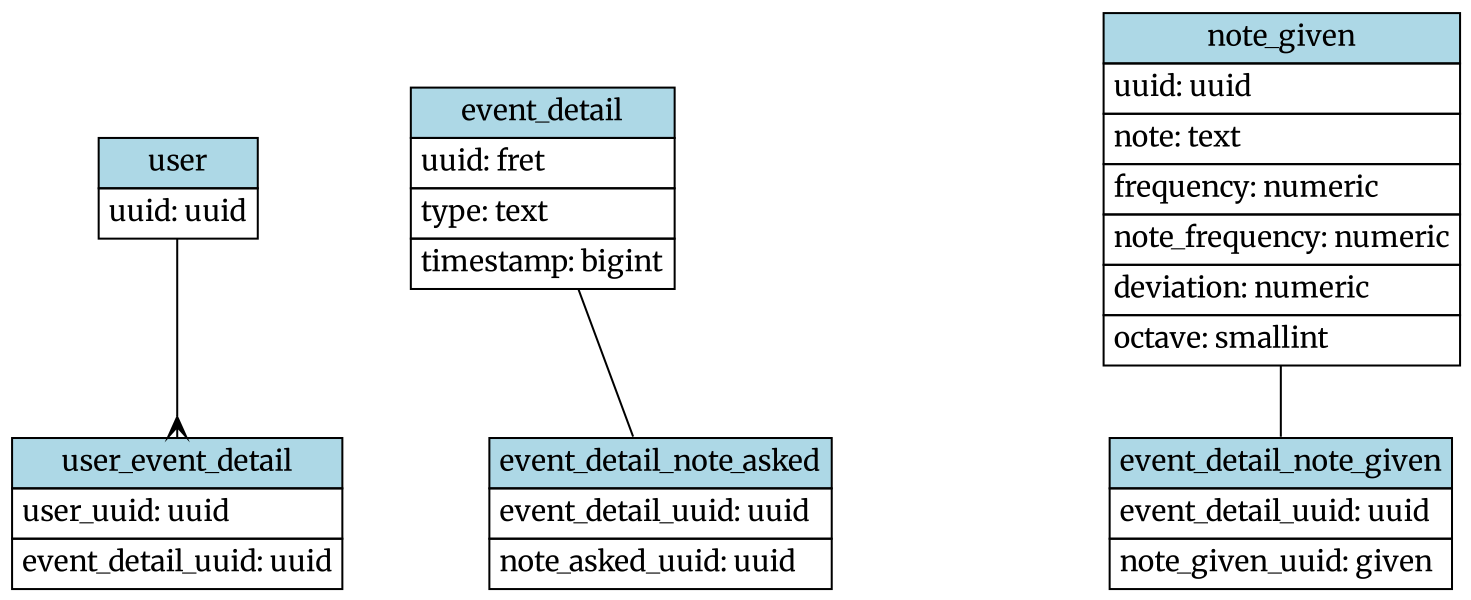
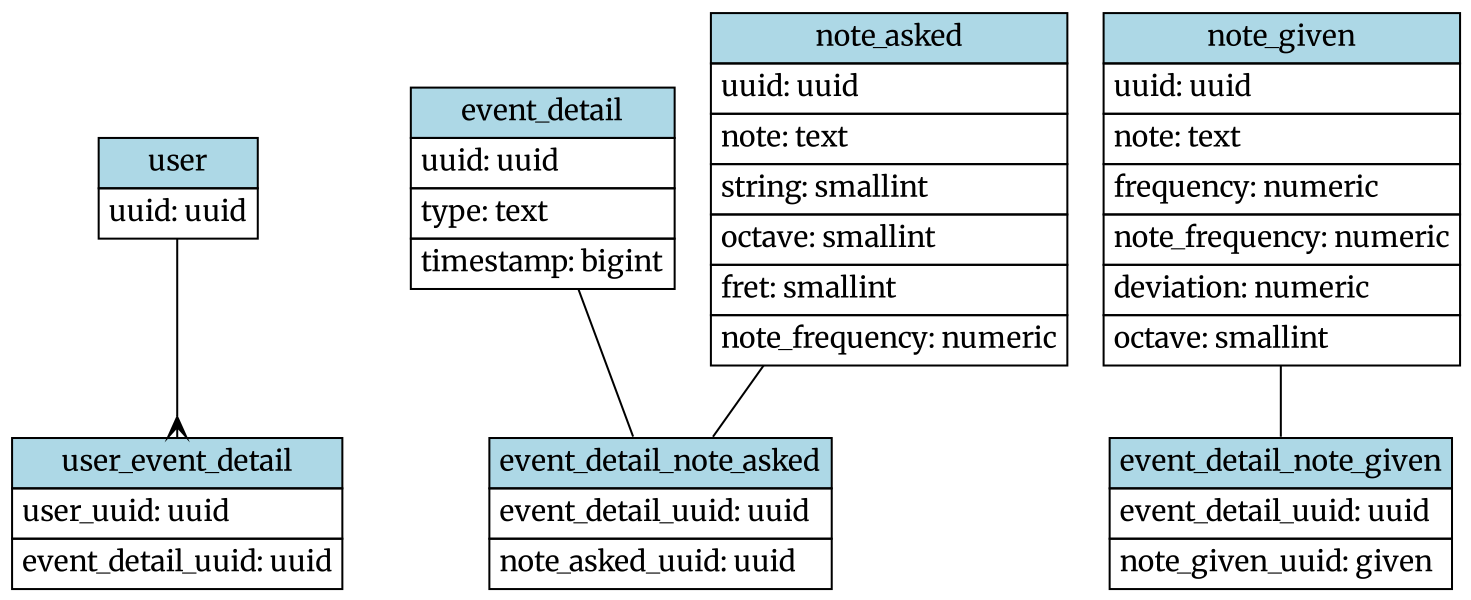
node "event_detail": text "uuid: fret" -> "uuid: uuid"
node "note_asked": added
